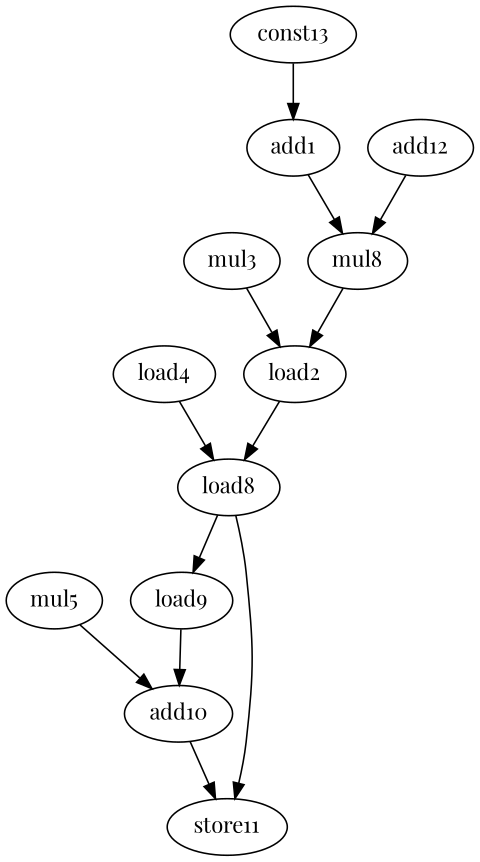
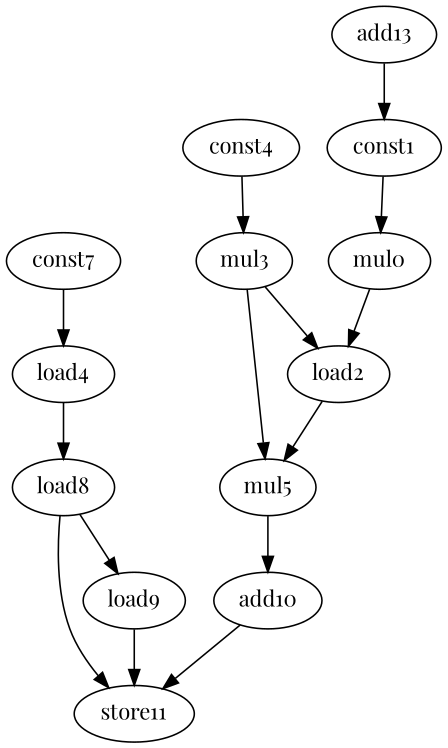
node "const13": label "const13" -> "add13"
node "const4": added
node "add1": label "add1" -> "const1"
node "add12": removed
node "const7": added
node "mul8": label "mul8" -> "mul0"
edge "mul3" -> "mul5": added
edge "load2" -> "load8": now "load2" -> "mul5"
edge "load9" -> "add10": now "load9" -> "store11"
